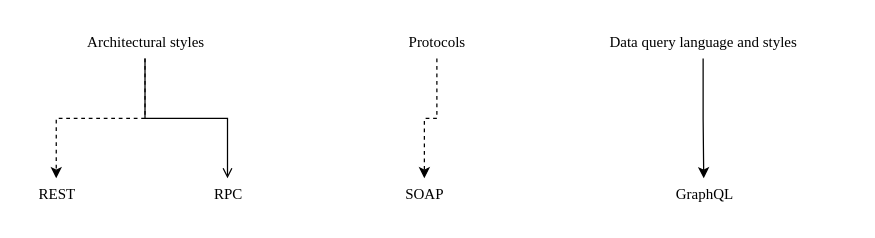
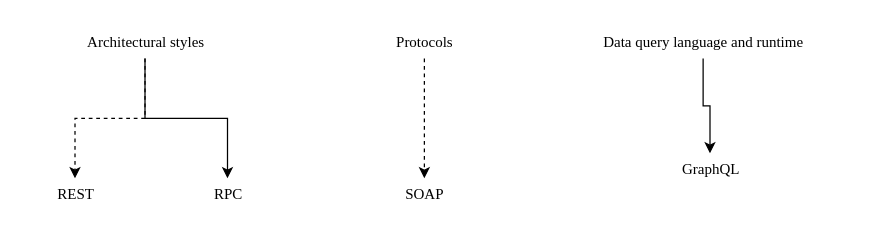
node "Protocols": moved (437, 42) -> (424, 42)
node "Data query language and styles": label "Data query language and styles" -> "Data query language and runtime"
edge "Architectural styles" -> "RPC": arrowhead open -> classic
node "REST": moved (56, 194) -> (75, 194)
node "GraphQL": moved (704, 194) -> (710, 169)
